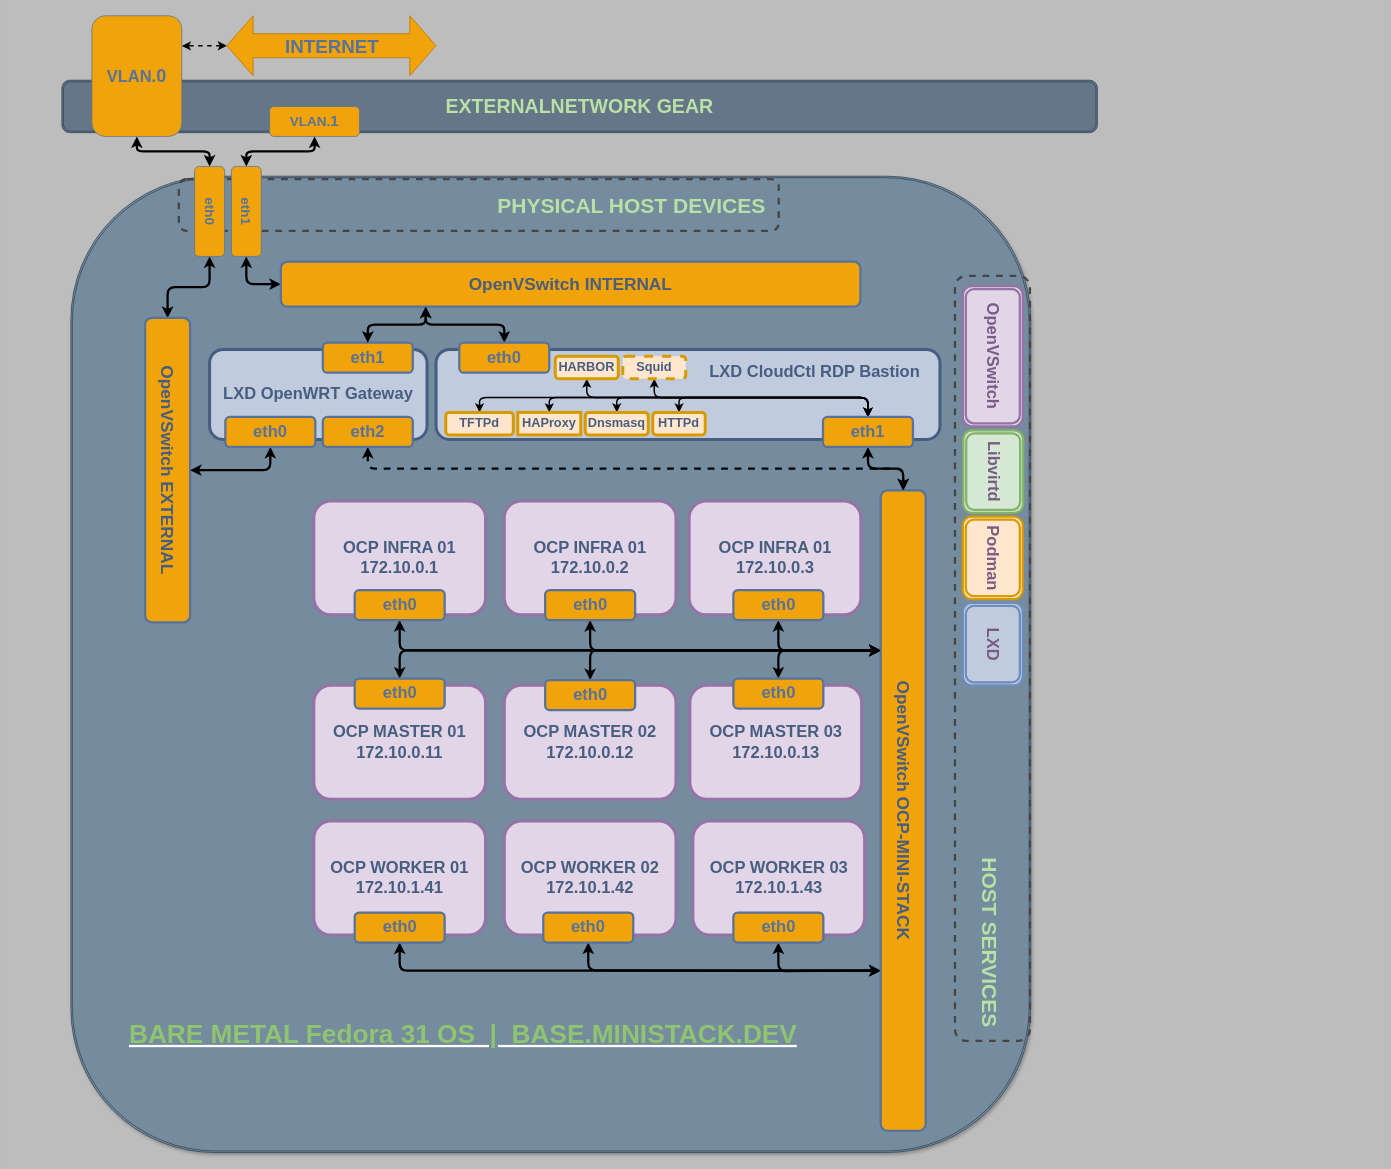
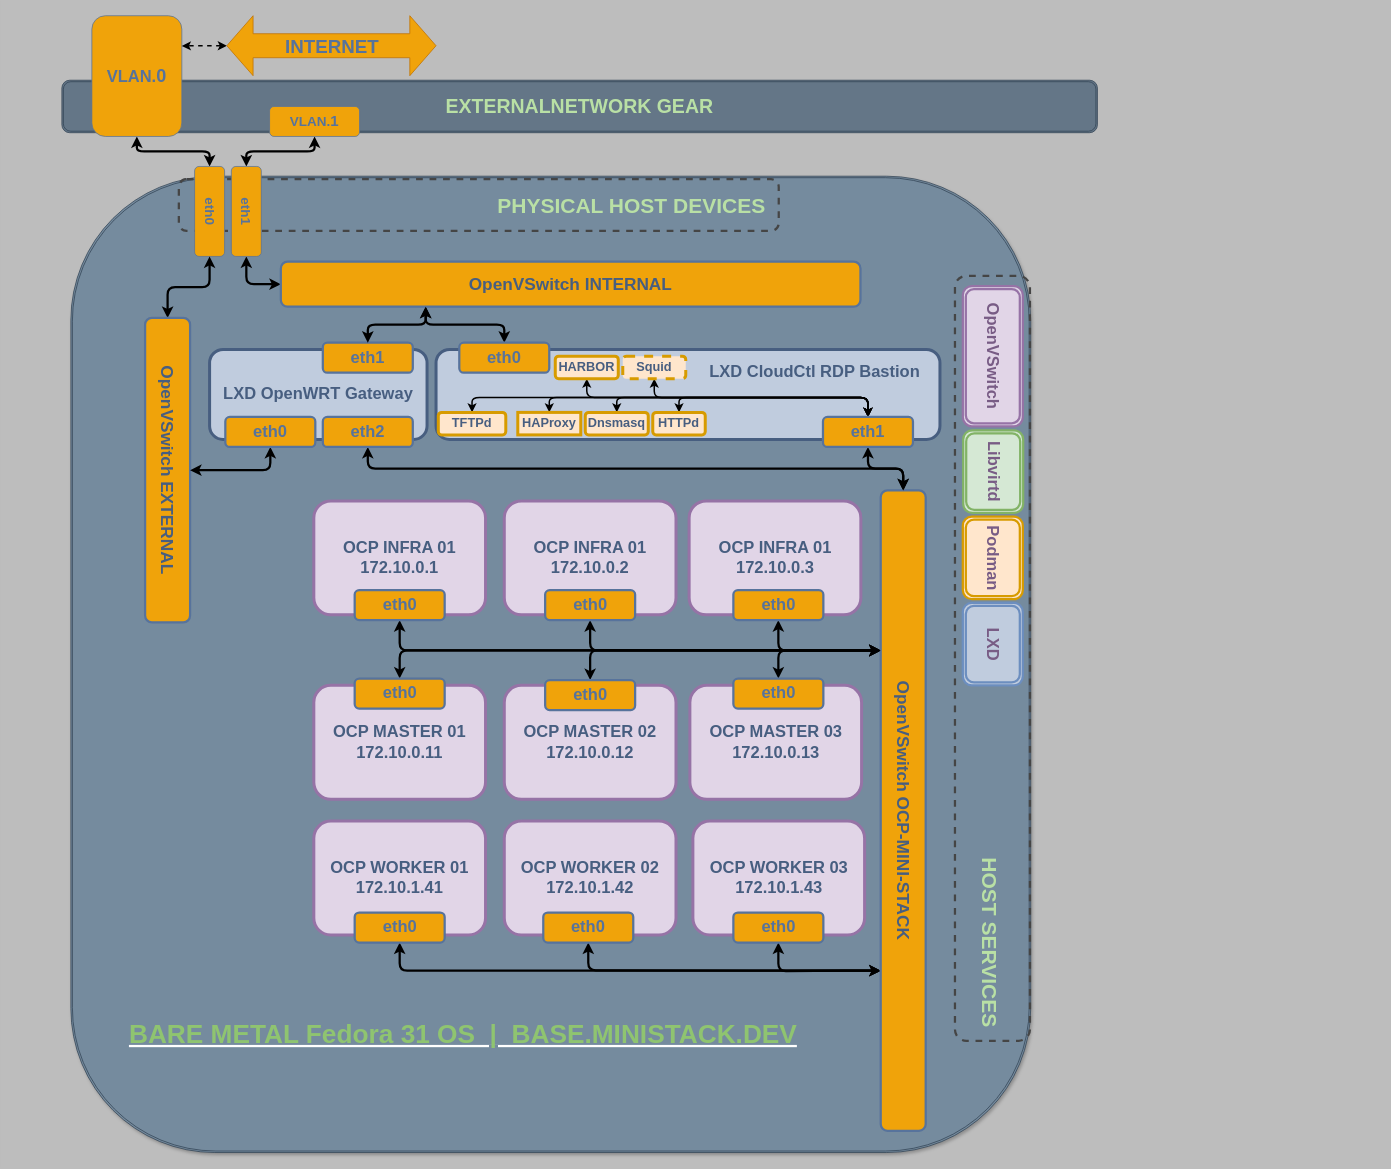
node "TFTPd": moved (480, 423) -> (472, 423)
edge "eth2" -- "OpenVSwitch OCP-MINI-STACK": style dashed -> solid
